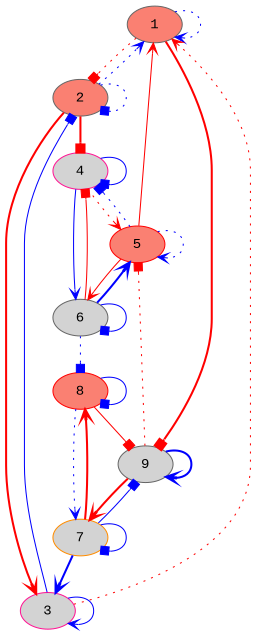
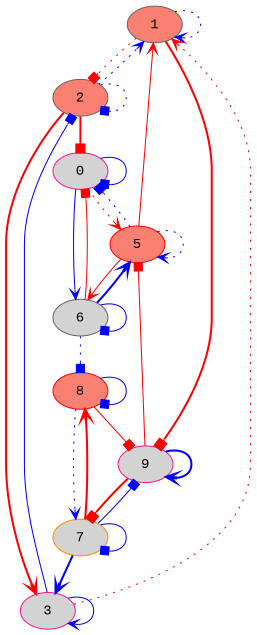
node "4": label "4" -> "0"
edge "9" -> "5": style dotted -> solid
node "9": color gray40 -> deeppink
edge "9" -> "7": arrowhead vee -> box
